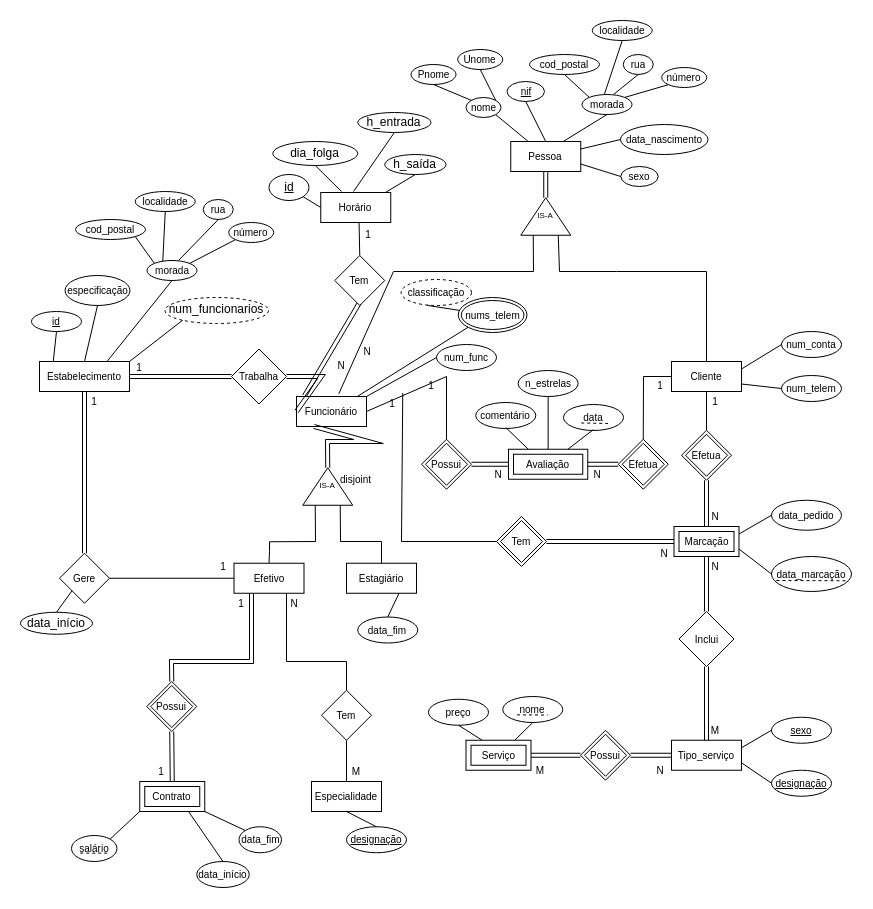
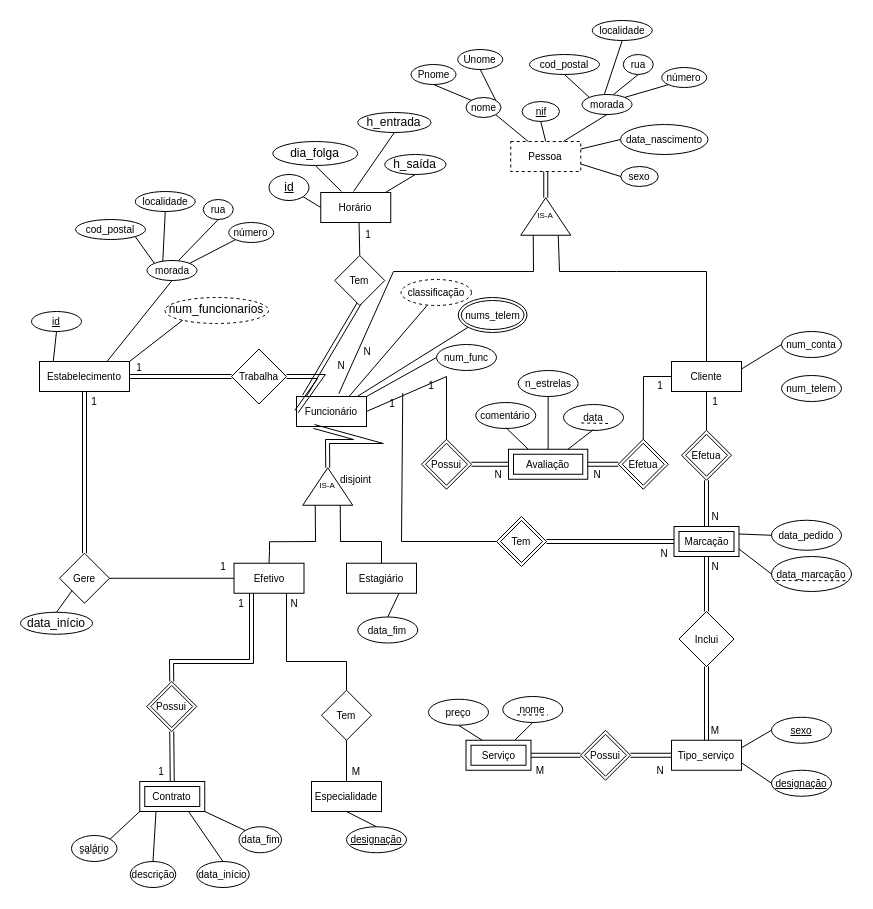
node "nif": moved (526, 92) -> (541, 112)
node "Pessoa": style solid -> dashed
node "especificação": removed
edge "classificação" -- "nums_telem": now "classificação" -- "Funcionário"
edge "especificação" -- "Estabelecimento": removed
edge "Cliente" -- "num_telem": removed
node "data_pedido": moved (807, 515) -> (807, 535)
edge "Contrato" -- "descrição": added
node "descrição": added
